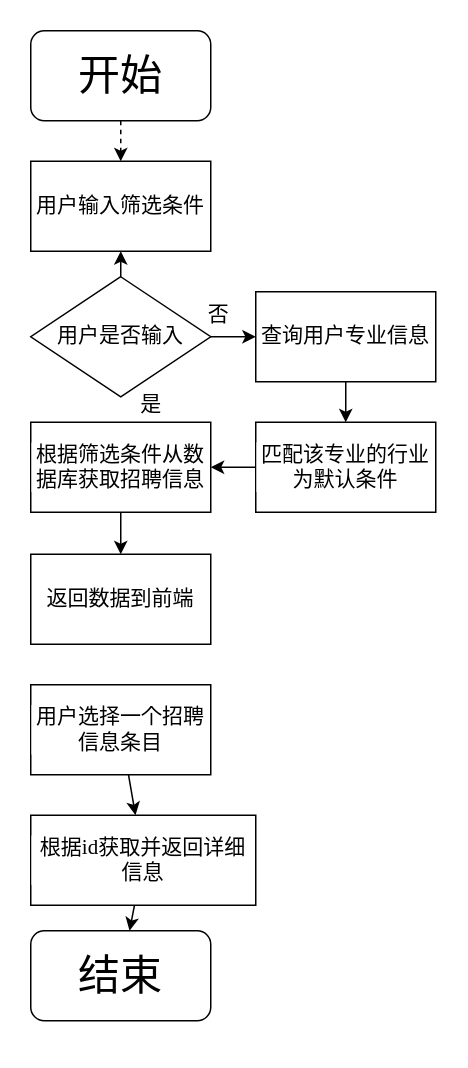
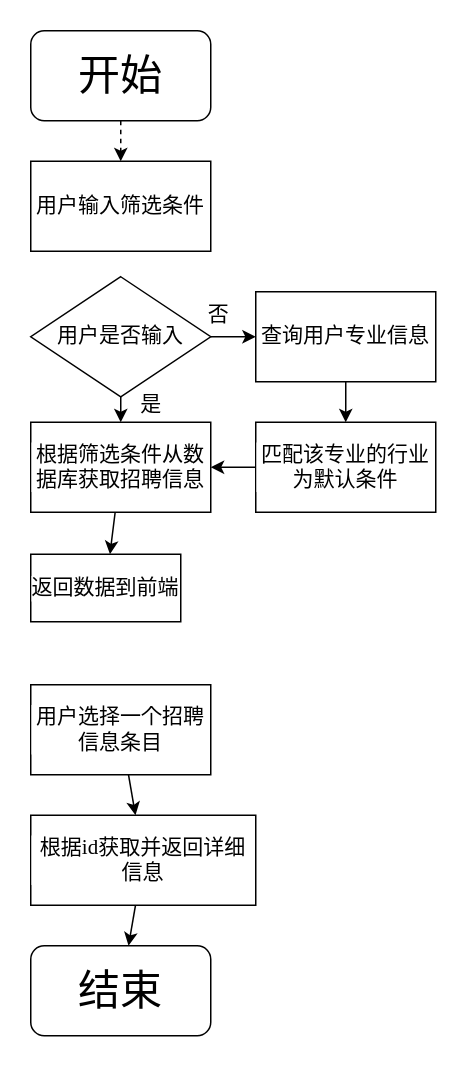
edge "用户是否输入" -> "用户输入筛选条件": now "用户是否输入" -> "根据筛选条件从数据库获取招聘信息"
node "返回数据到前端": size 180x90 -> 150x68
node "结束": moved (121, 976) -> (121, 991)
